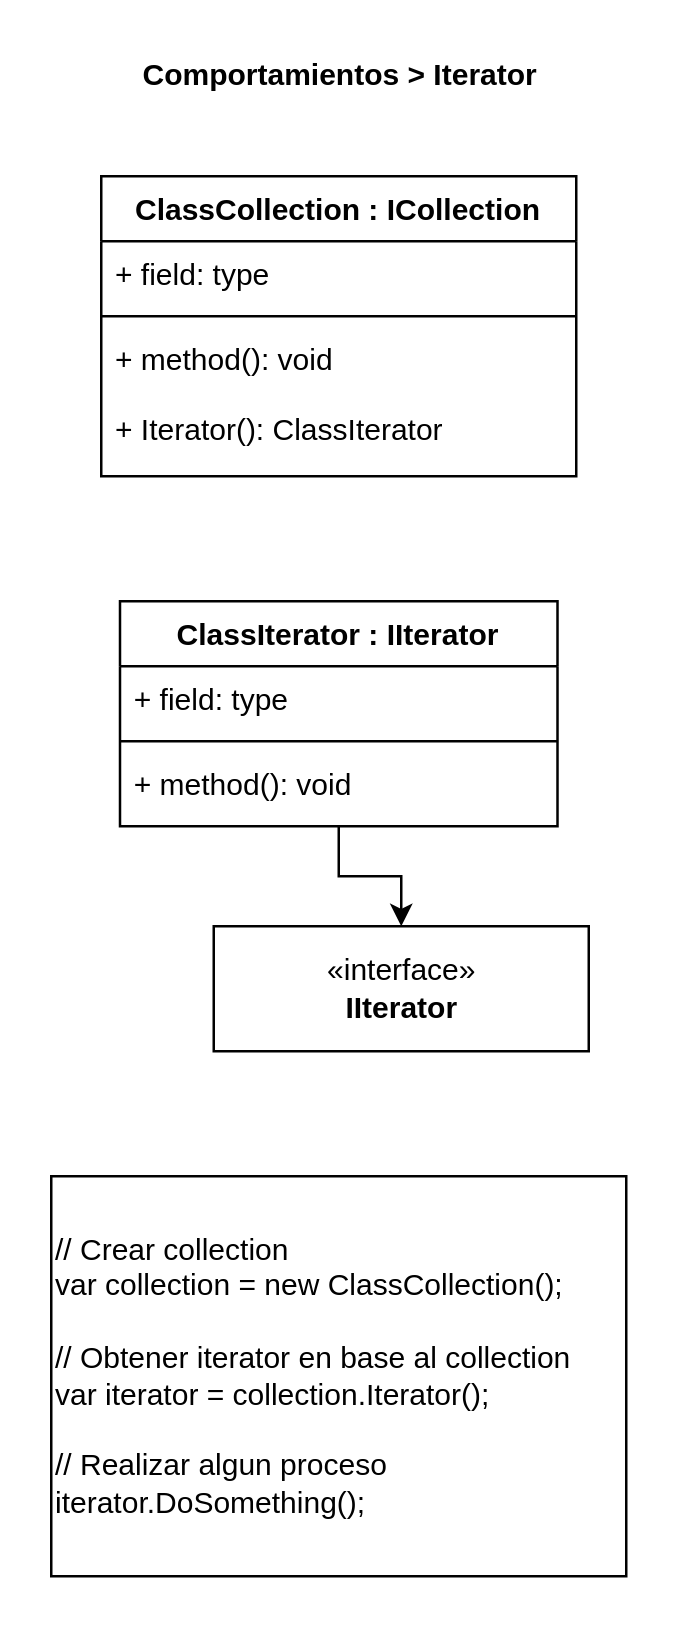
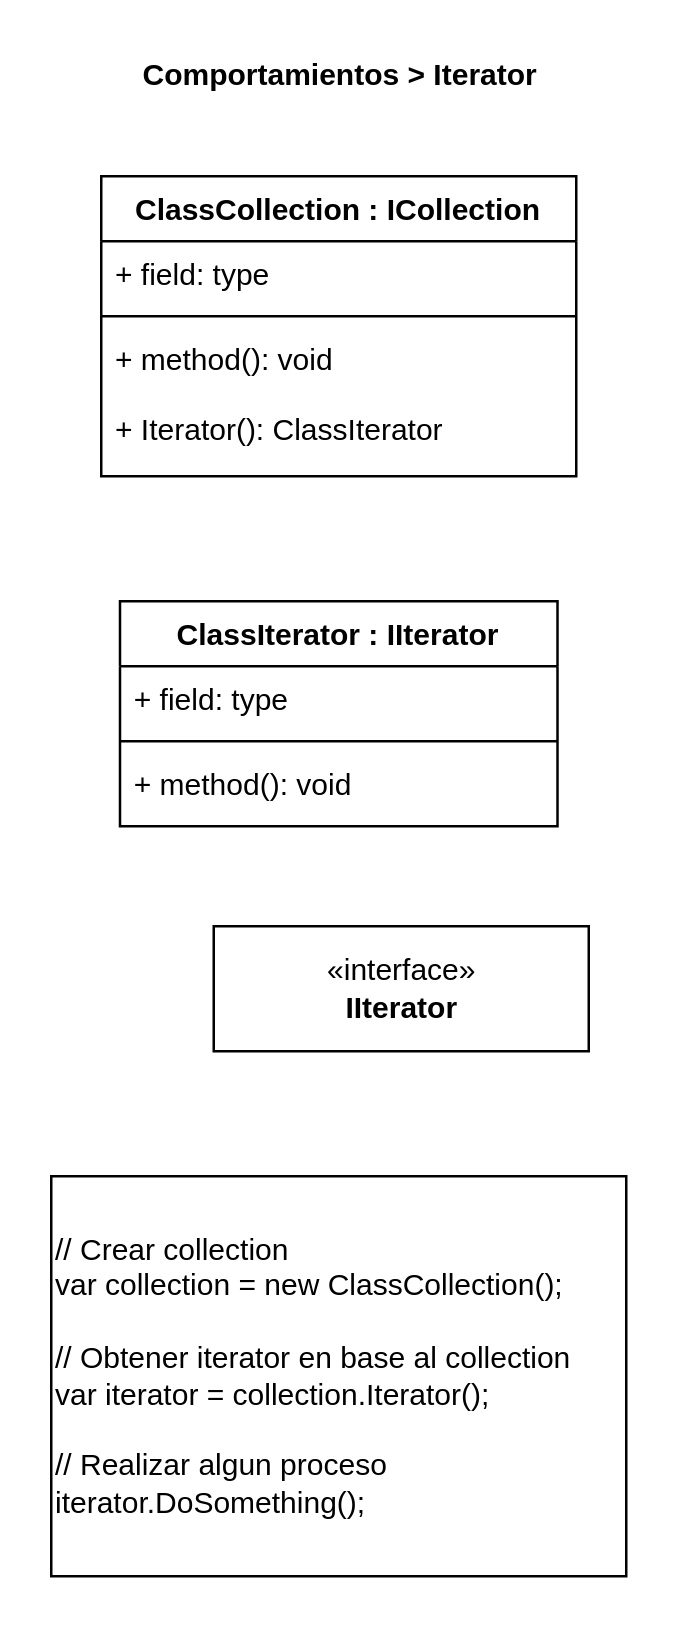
edge "ClassIterator : IIterator" -> "«interface» IIterator": removed
